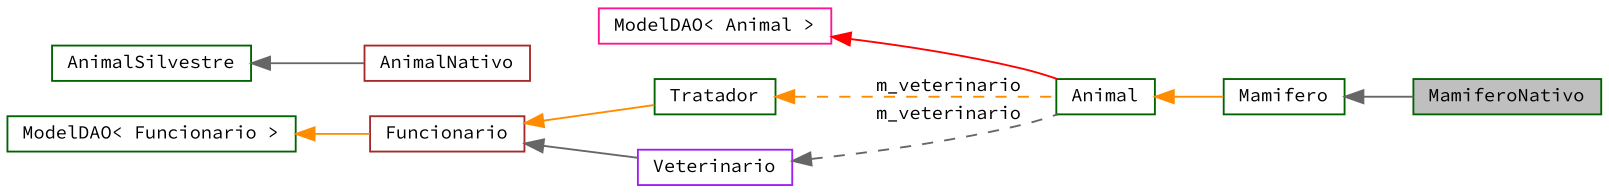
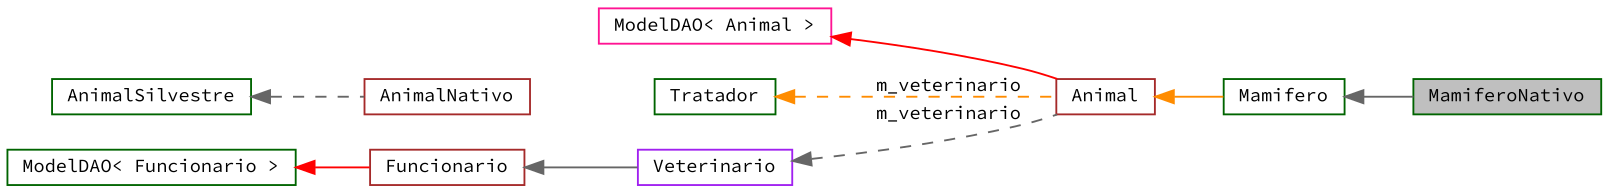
edge "AnimalNativo" -> "AnimalSilvestre": style solid -> dashed
node "Animal": color darkgreen -> brown
edge "Tratador" -> "Funcionario": removed
edge "Funcionario" -> "ModelDAO< Funcionario >": color darkorange -> red
